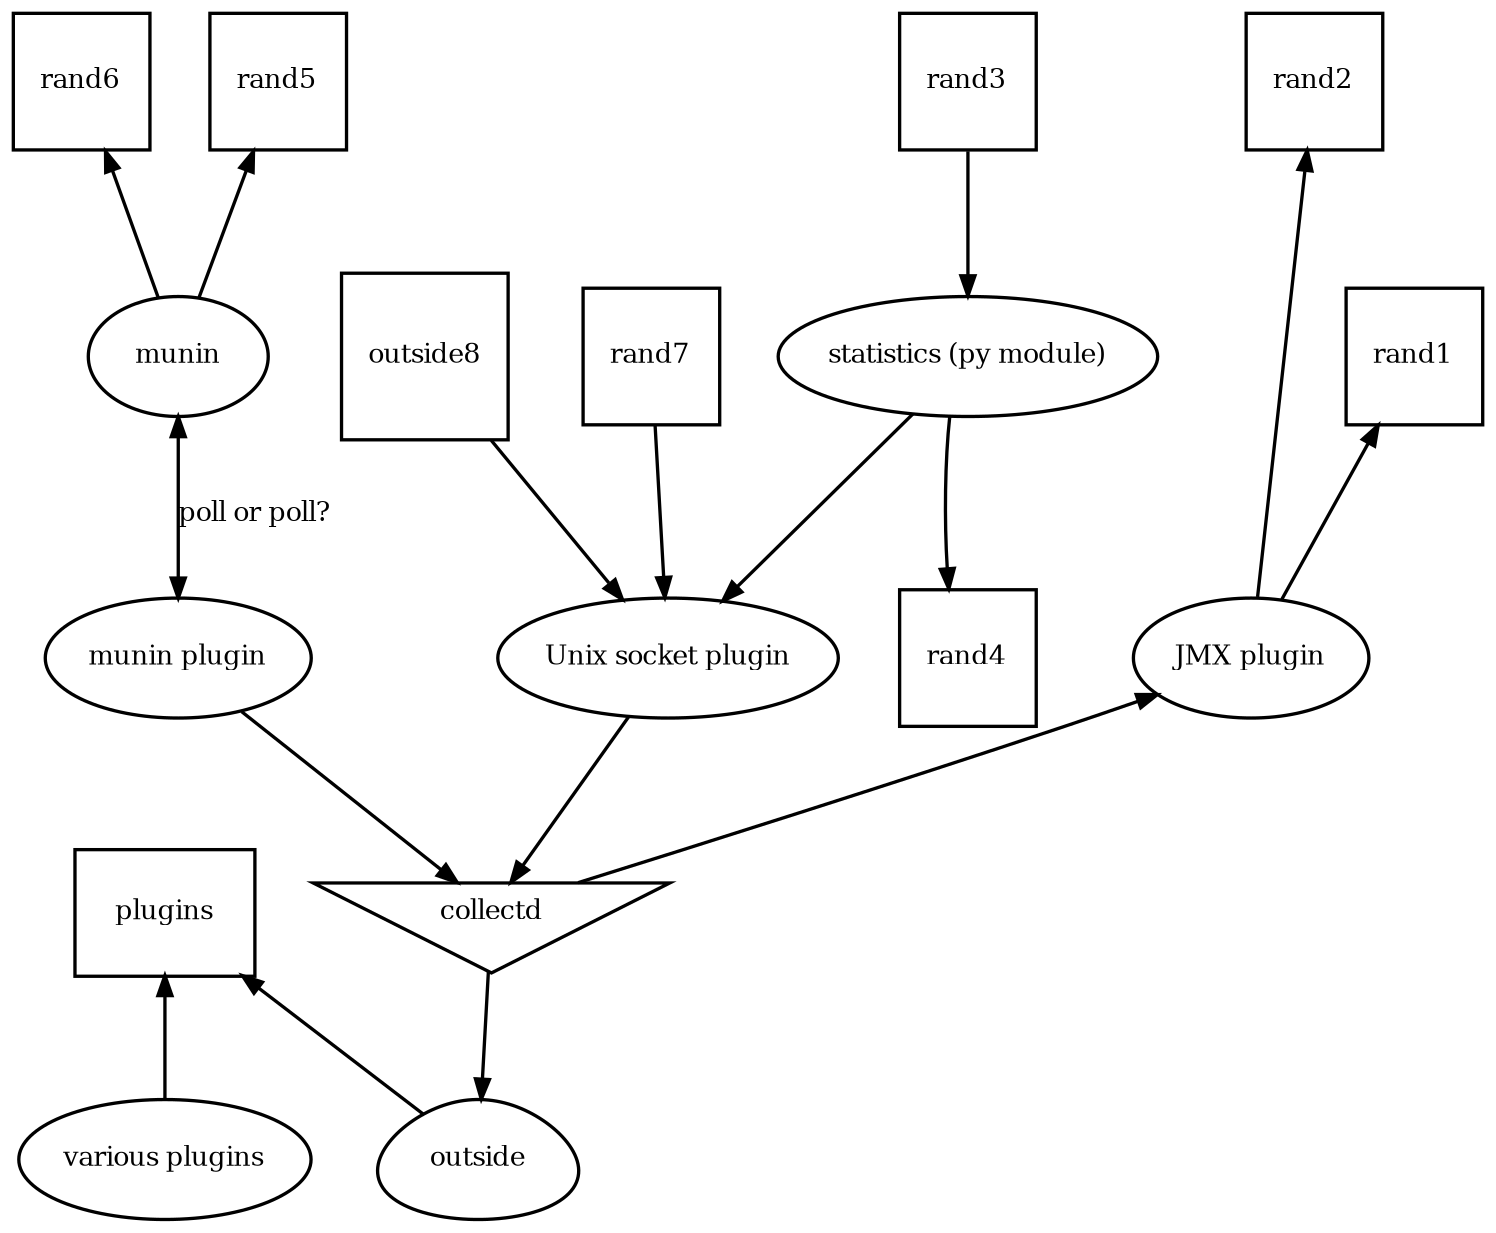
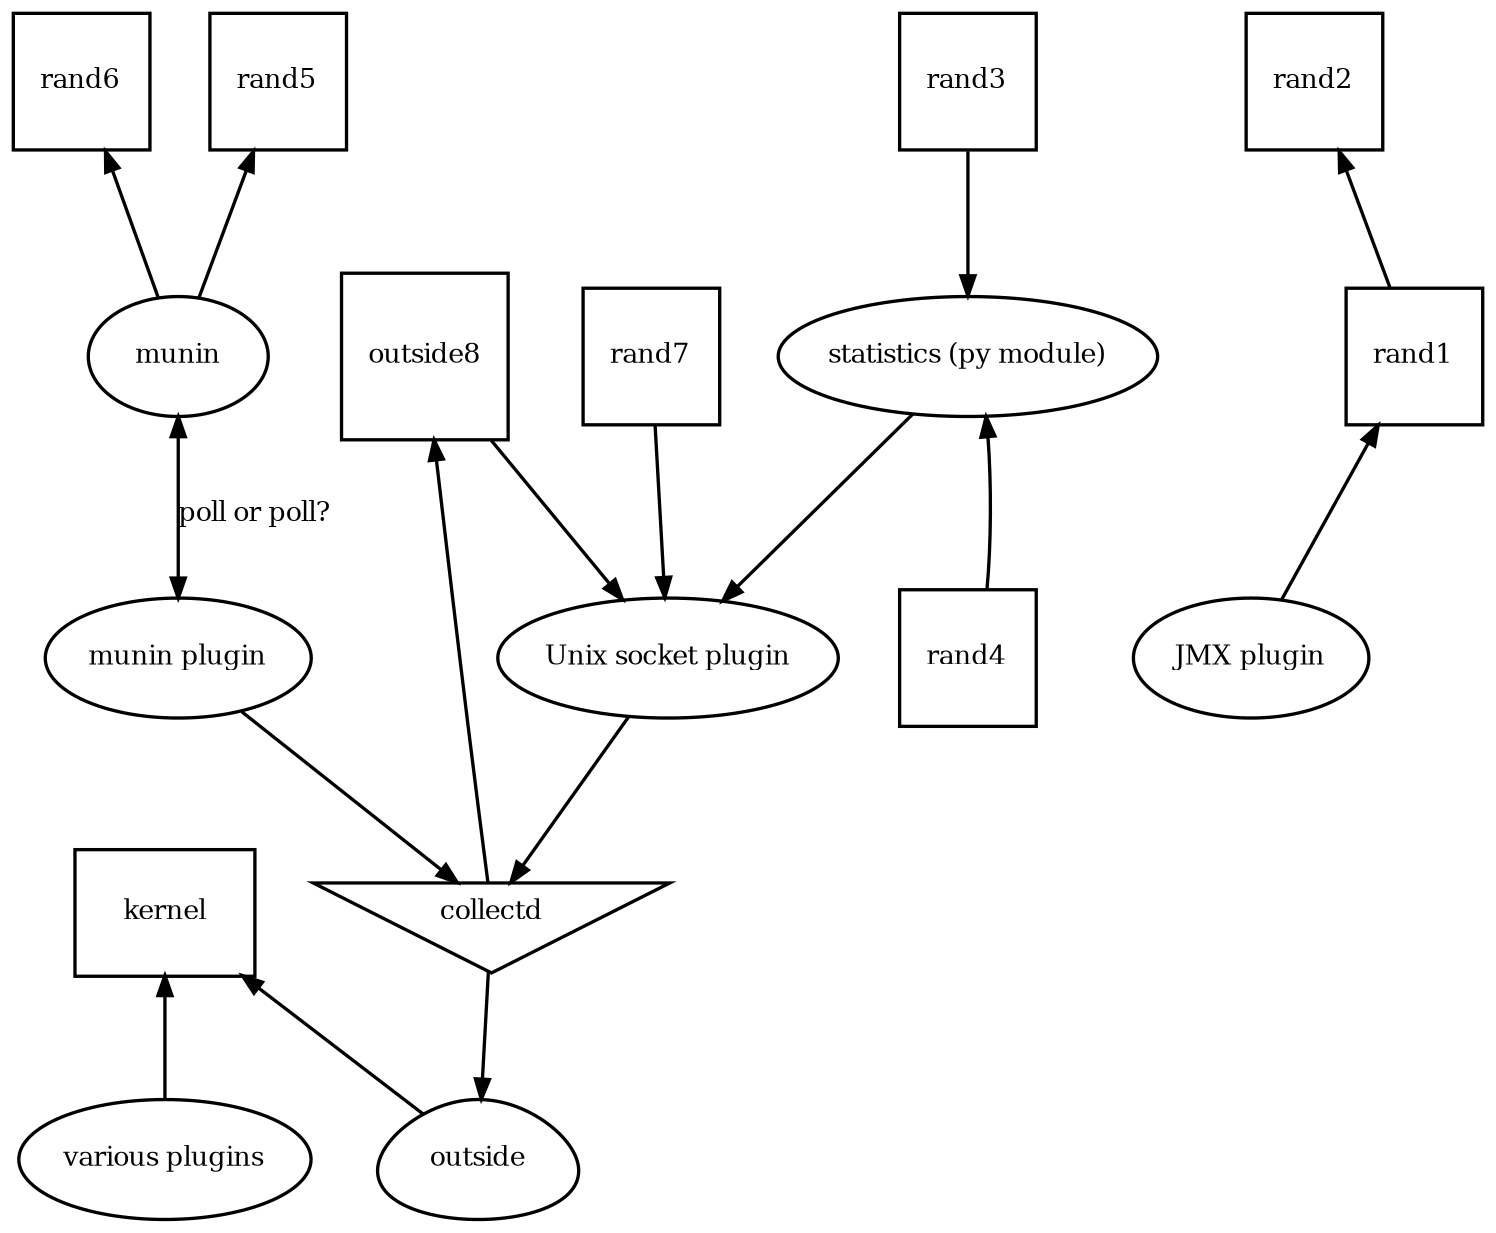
edge "JMX plugin" -> "rand2": now "rand1" -> "rand2"
edge "statistics (py module)" -> "rand4": reversed
edge "collectd" -> "JMX plugin": now "collectd" -> "outside8"
node "plugins": label "plugins" -> "kernel"
